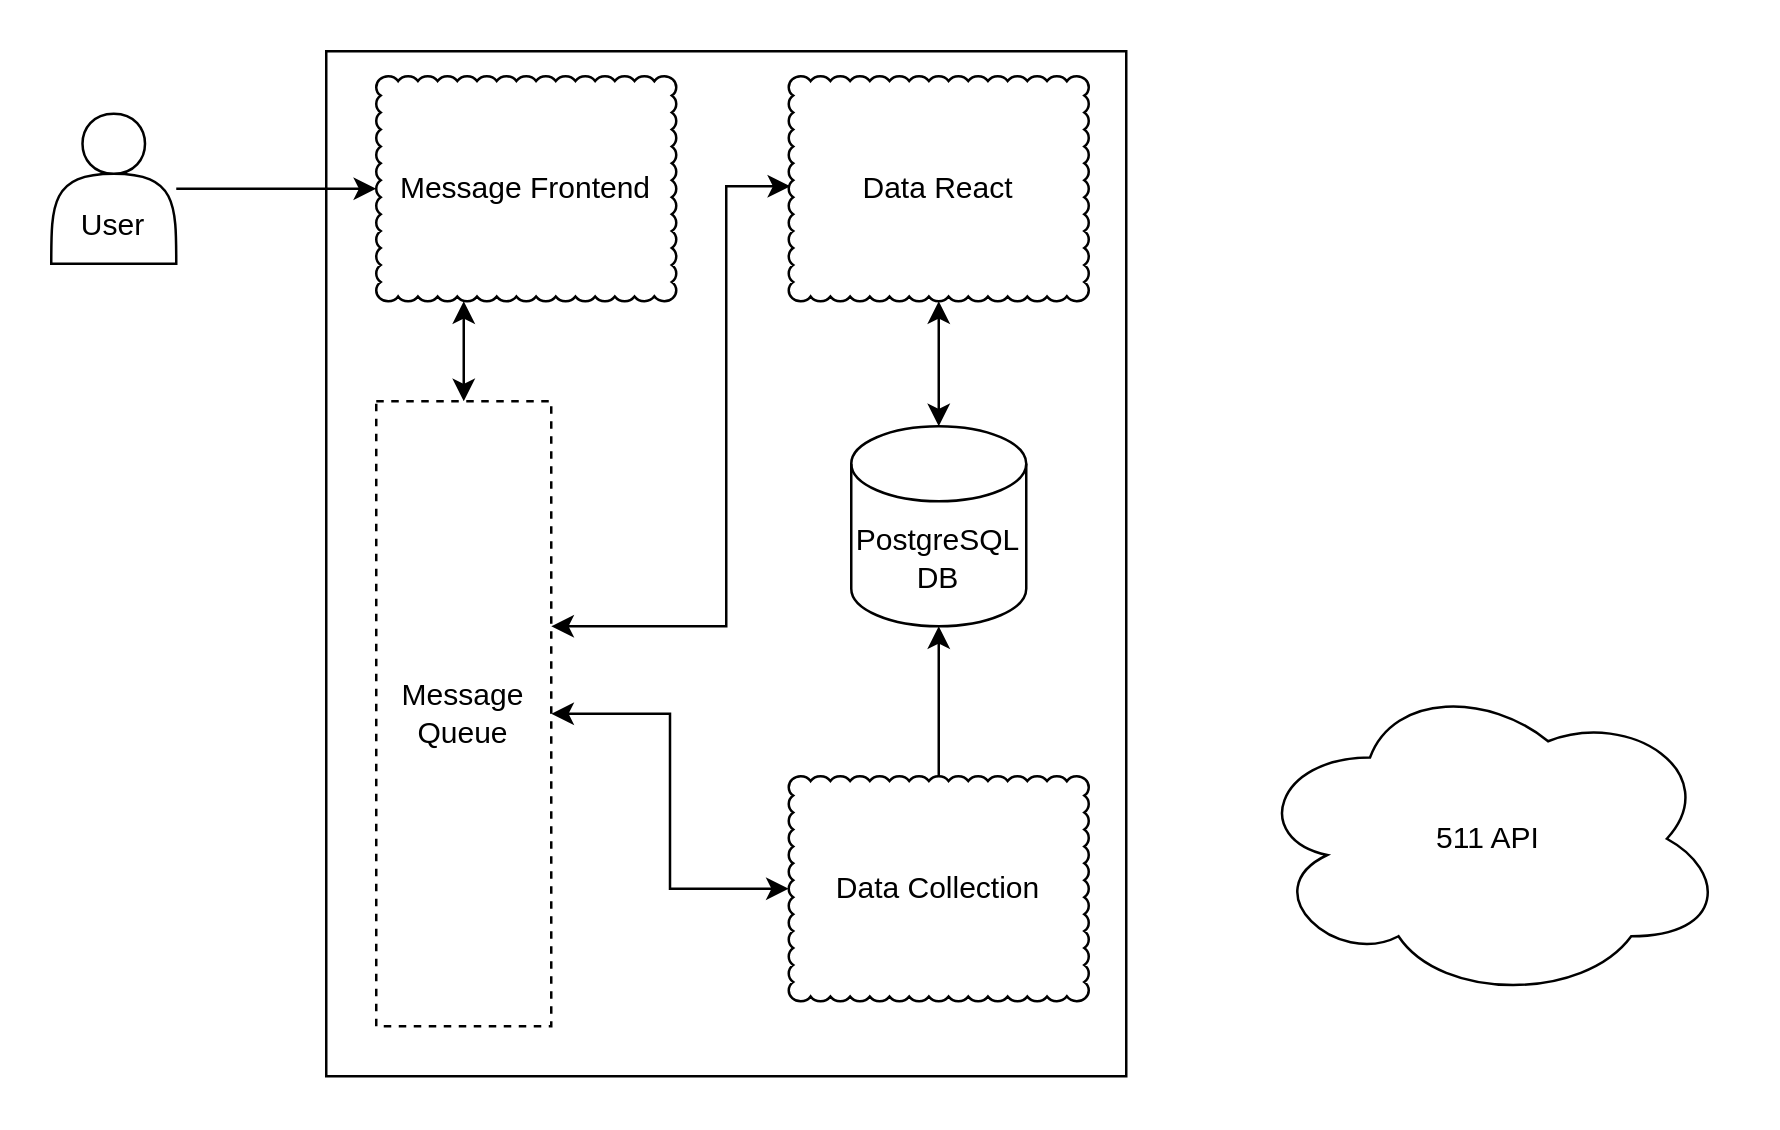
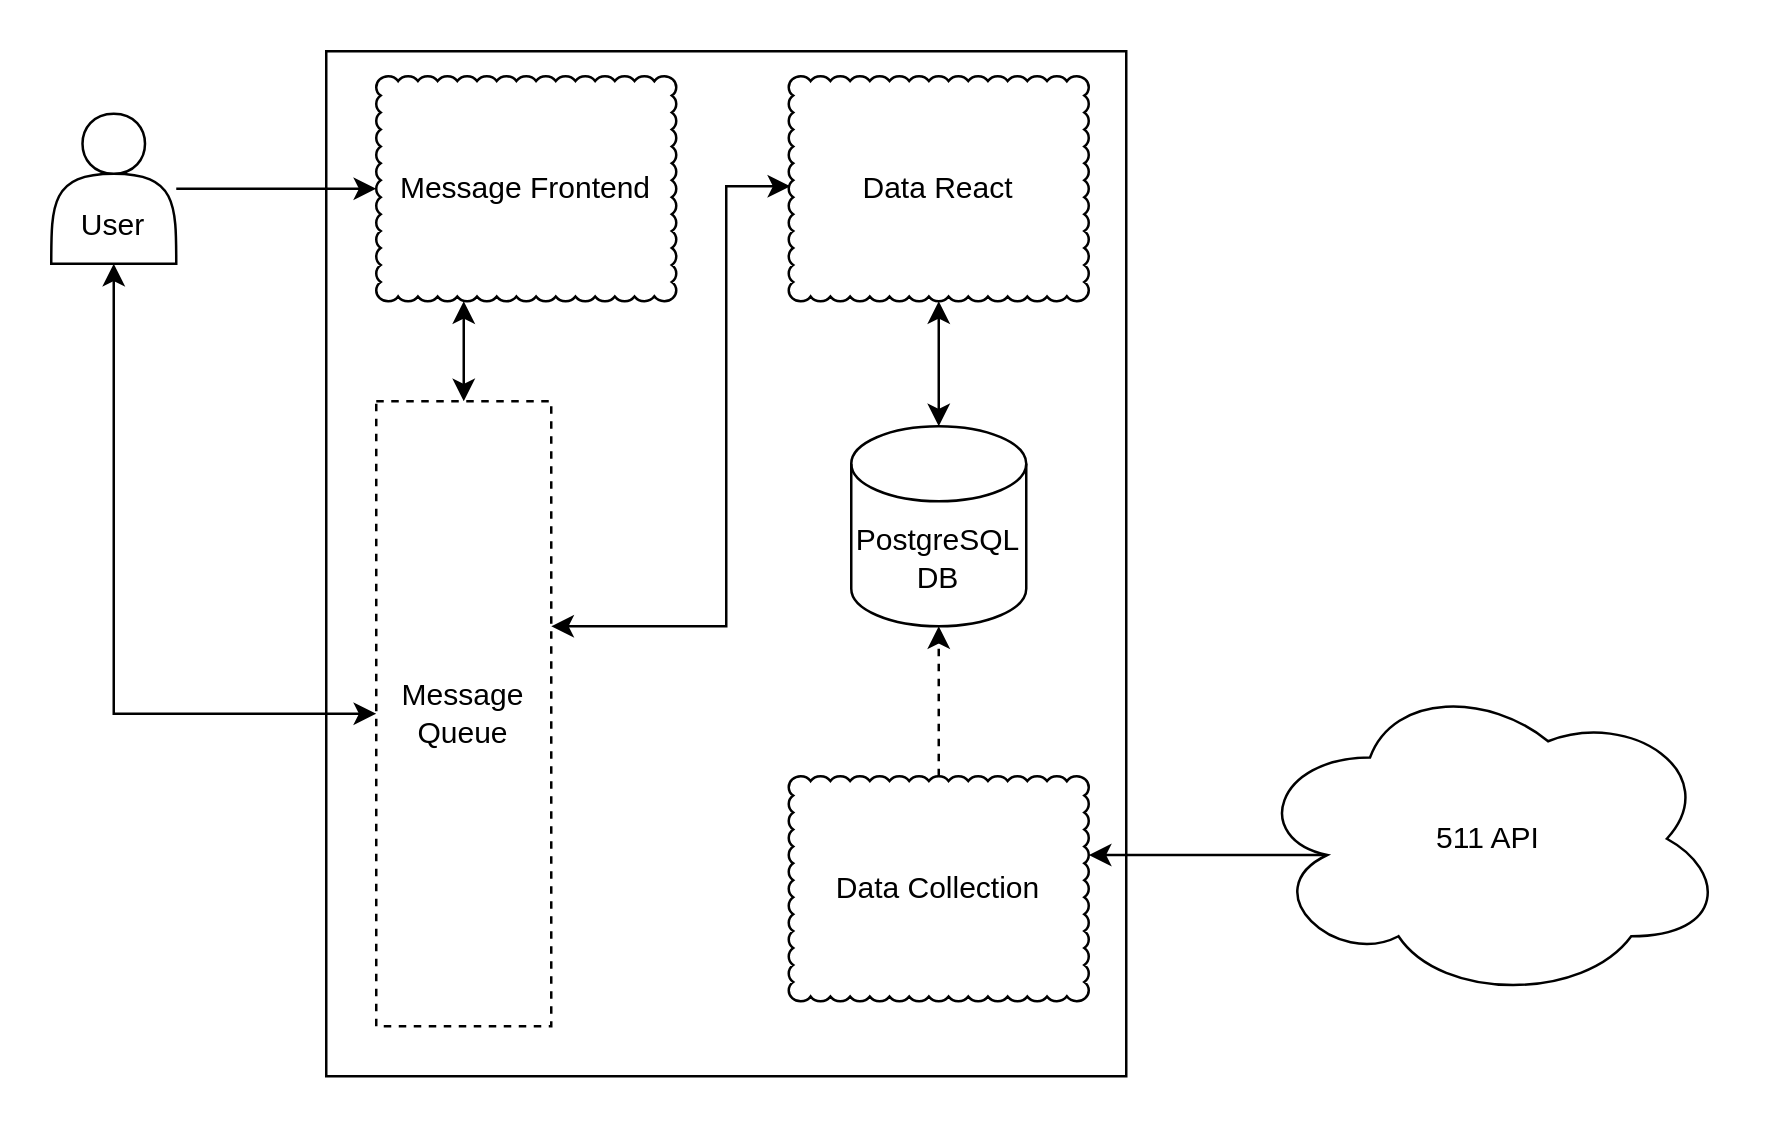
edge "Data Collection" -> "PostgreSQL DB": style solid -> dashed
edge "Message Queue" -- "Data Collection": now "Message Queue" -- "User"
edge "511 API" -> "Data Collection": added
